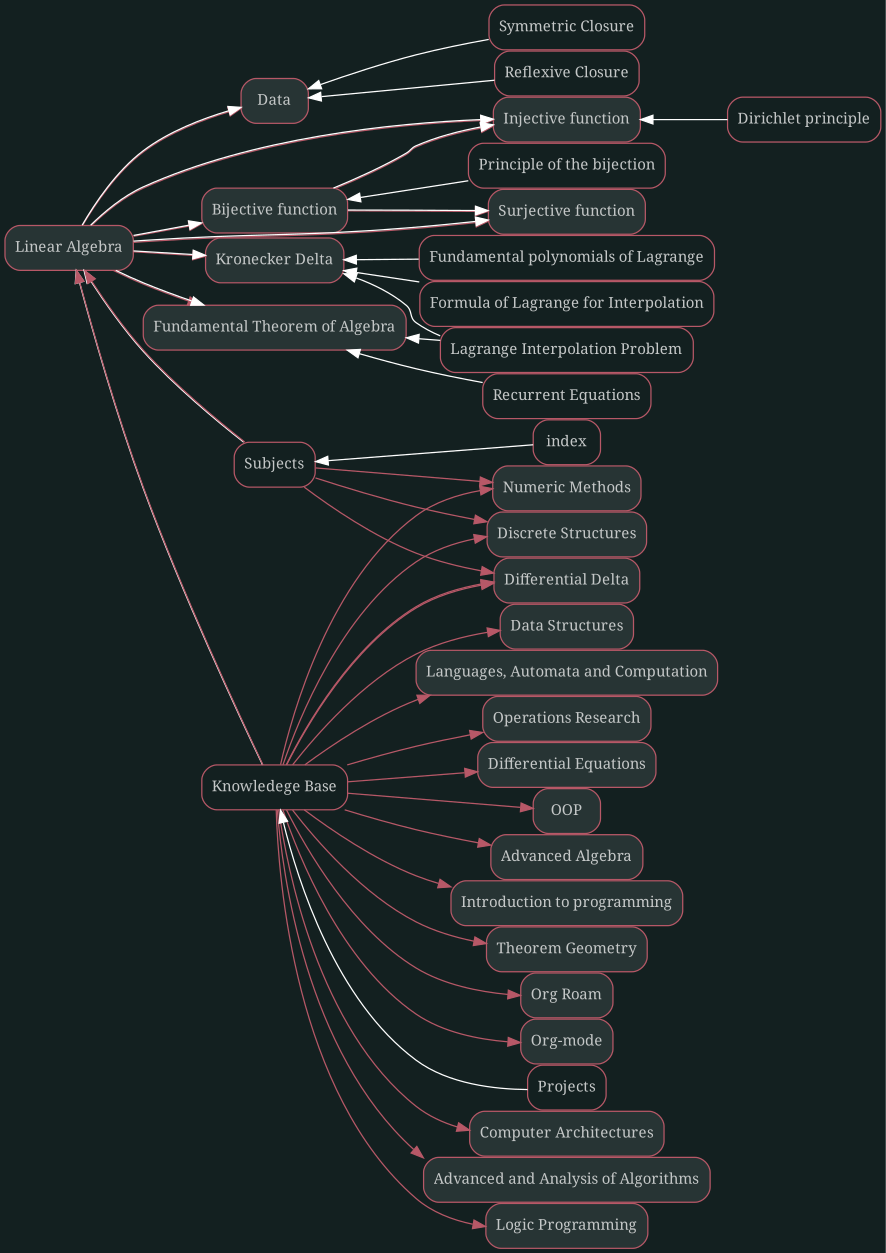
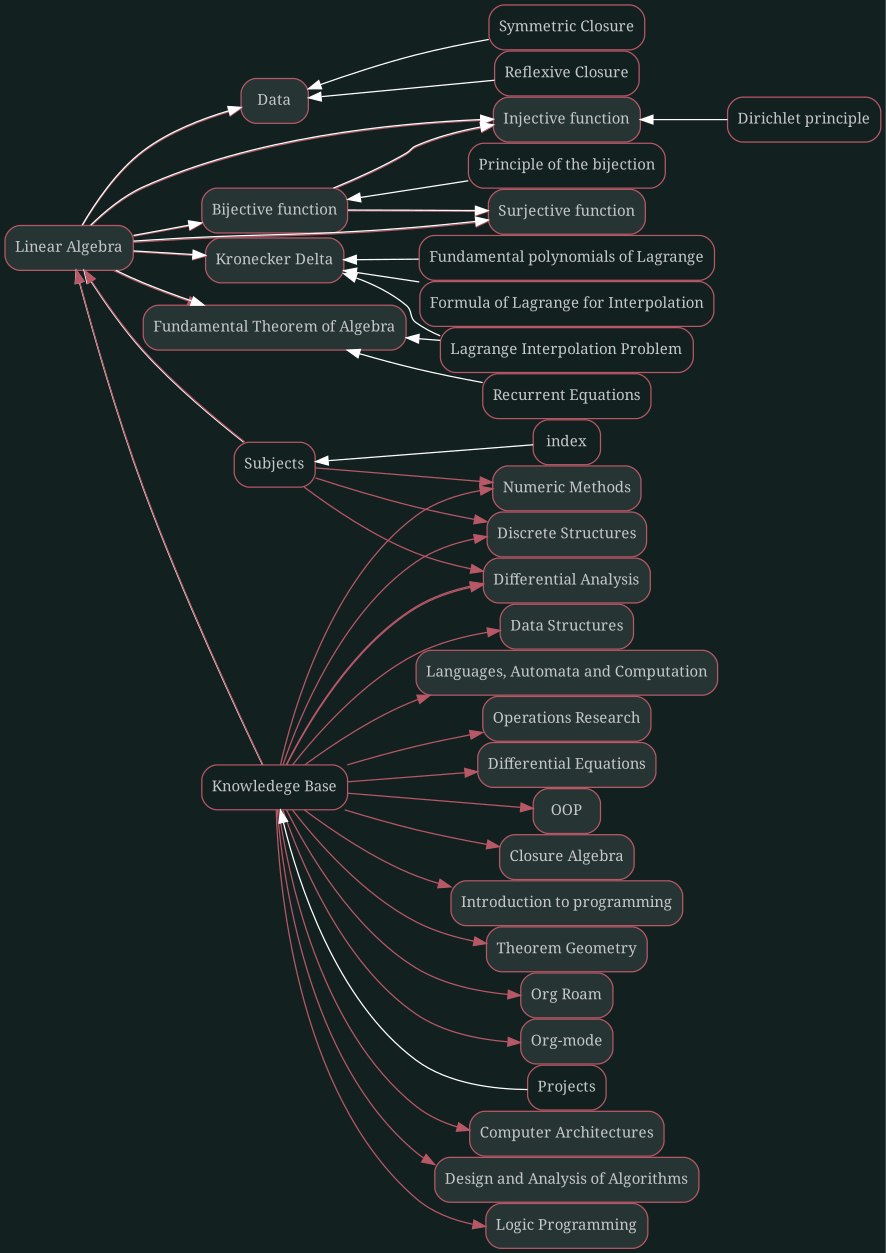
node "Differential Delta": label "Differential Delta" -> "Differential Analysis"
node "Advanced Algebra": label "Advanced Algebra" -> "Closure Algebra"
node "Advanced and Analysis of Algorithms": label "Advanced and Analysis of Algorithms" -> "Design and Analysis of Algorithms"
